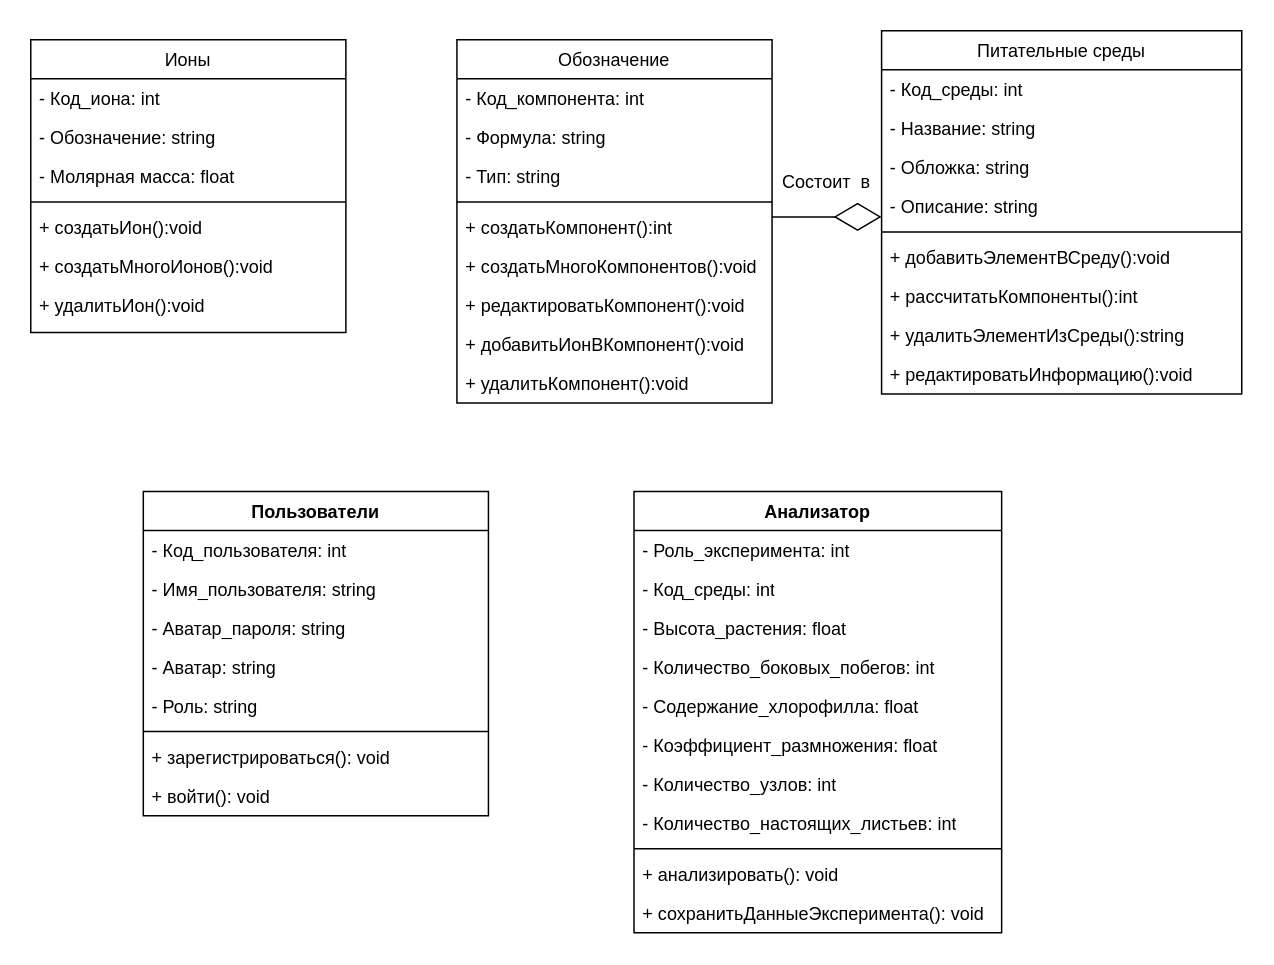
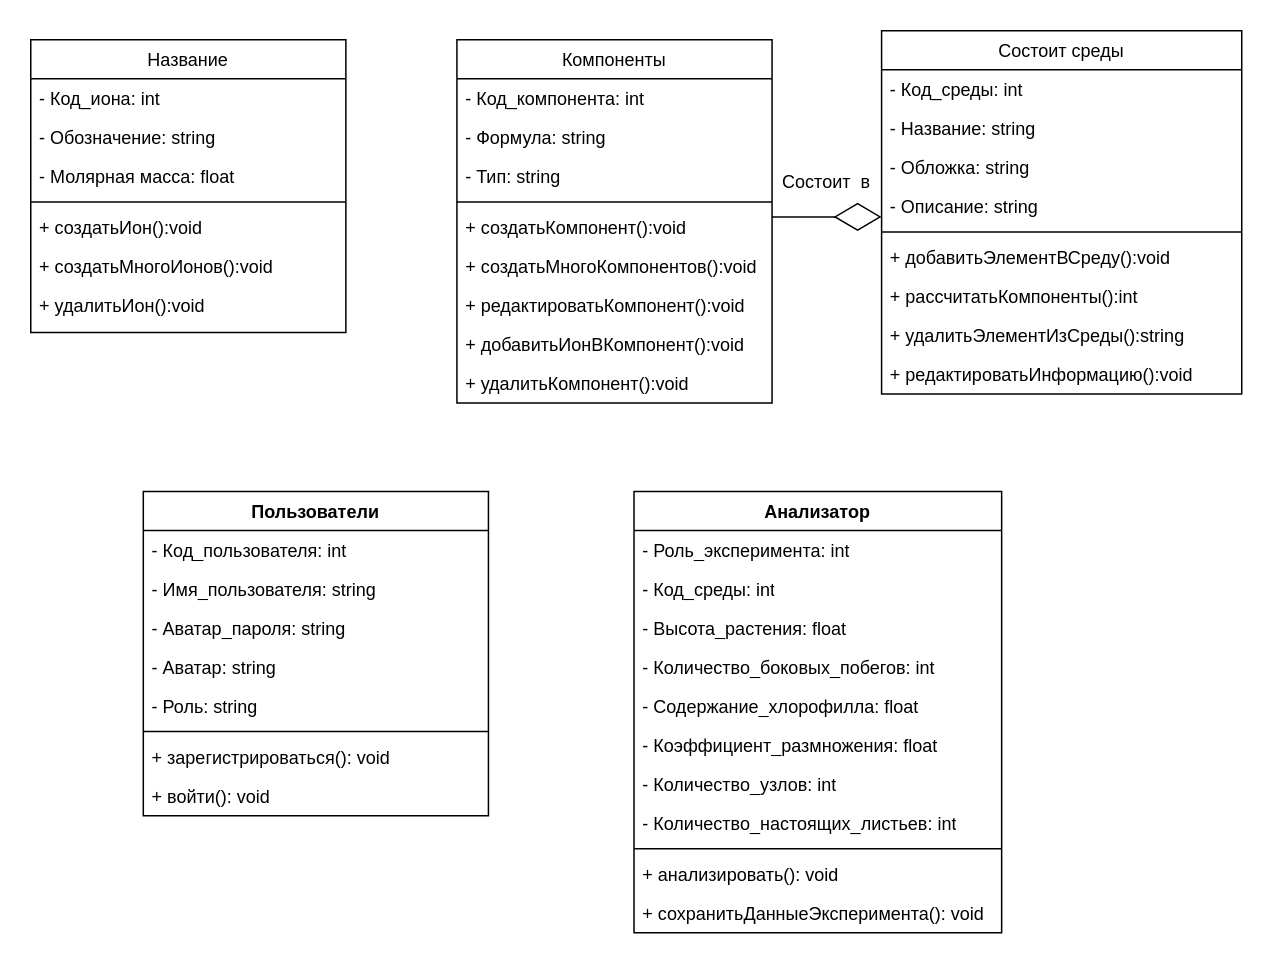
node "Питательные среды": label "Питательные среды" -> "Состоит среды"
node "Ионы": label "Ионы" -> "Название"
node "Обозначение": label "Обозначение" -> "Компоненты"
node "+ создатьКомпонент():int": label "+ создатьКомпонент():int" -> "+ создатьКомпонент():void"
